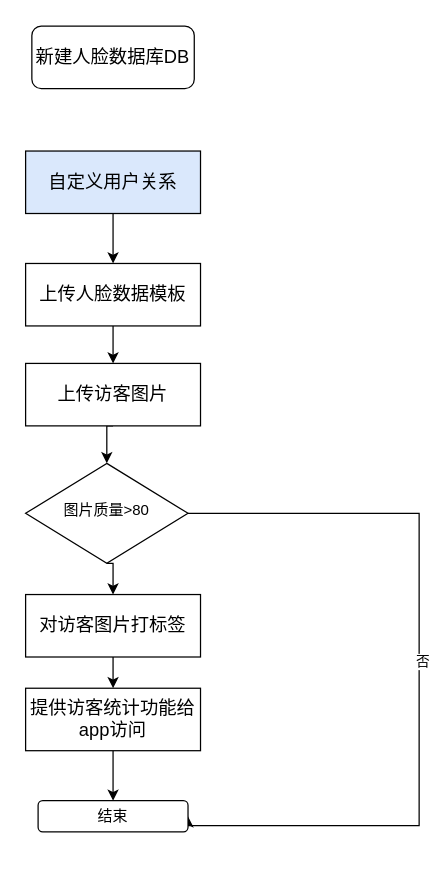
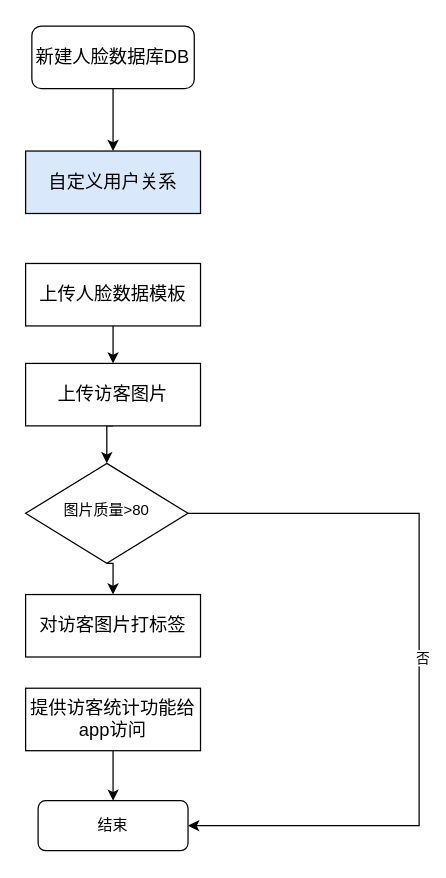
edge "新建人脸数据库DB" -> "自定义用户关系": added
edge "自定义用户关系" -> "上传人脸数据模板": removed
edge "对访客图片打标签" -> "提供访客统计功能给app访问": removed
node "结束": size 150x31 -> 150x50
